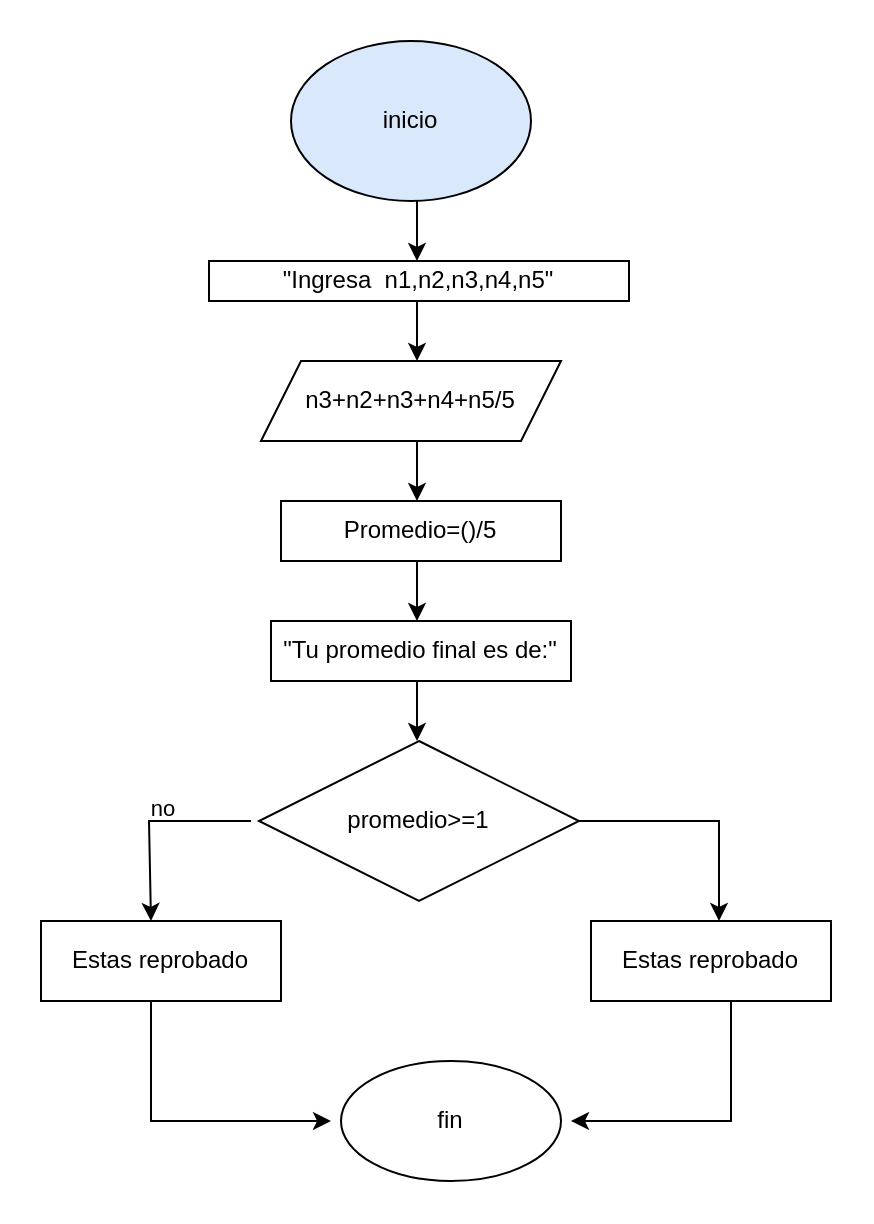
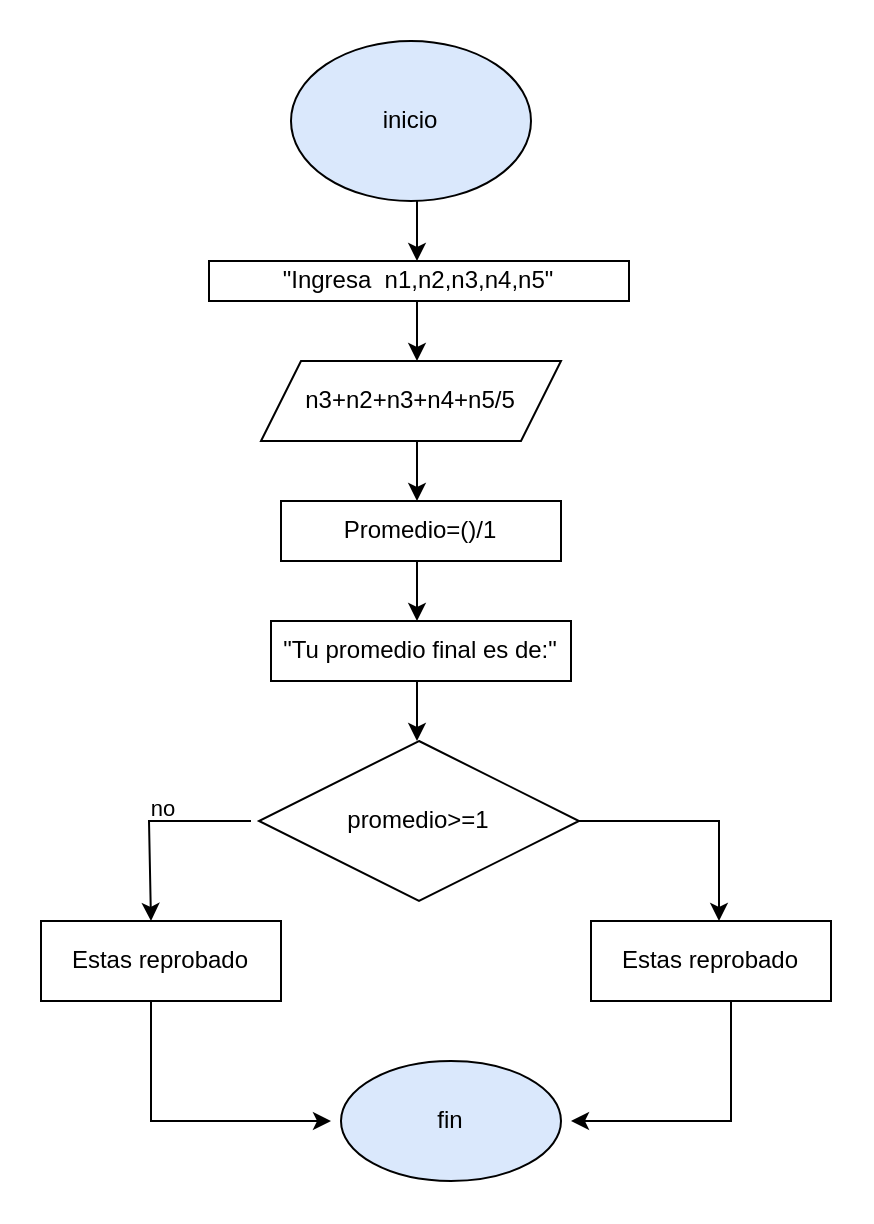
node "Promedio=()/5": label "Promedio=()/5" -> "Promedio=()/1"
node "fin": fillcolor #ffffff -> #dae8fc
